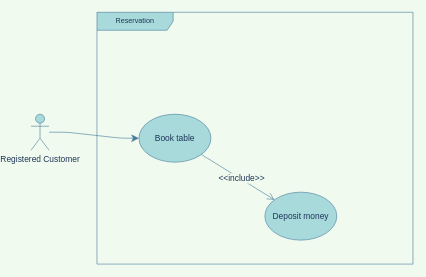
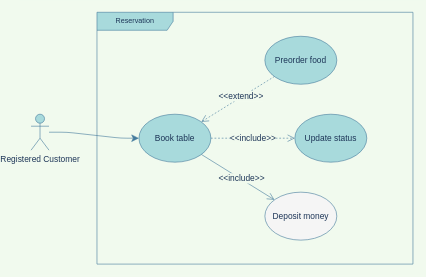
node "Preorder food": added
edge "Preorder food" -> "Book table": added, label "<<extend>>"
edge "Book table" -> "Update status": added, label "<<include>>"
node "Update status": added
node "Deposit money": fillcolor #a8dadc -> #f5f5f5
